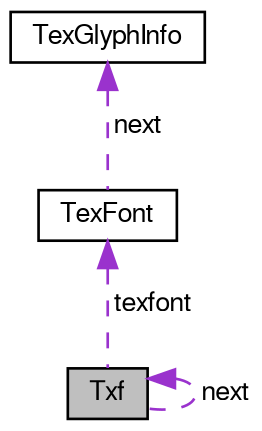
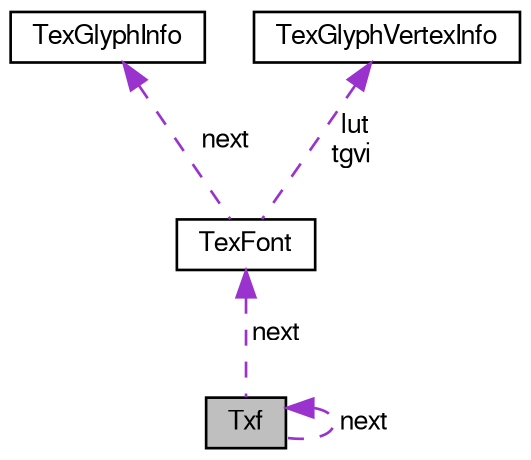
node "TexGlyphVertexInfo": added
edge "Txf" -> "TexFont": label " texfont" -> " next"
